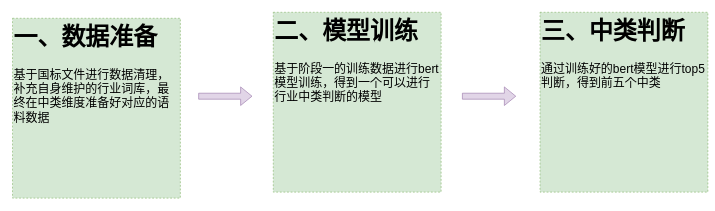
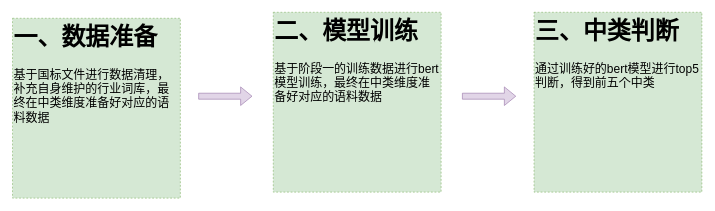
node "二、模型训练基于阶段一的训练数据进行bert模型训练，得到一个可以进行行业中类判断的模型": label "二、模型训练基于阶段一的训练数据进行bert模型训练，得到一个可以进行行业中类判断的模型" -> "二、模型训练基于阶段一的训练数据进行bert模型训练，最终在中类维度准备好对应的语料数据"
node "三、中类判断通过训练好的bert模型进行top5判断，得到前五个中类": moved (624, 102) -> (618, 102)
